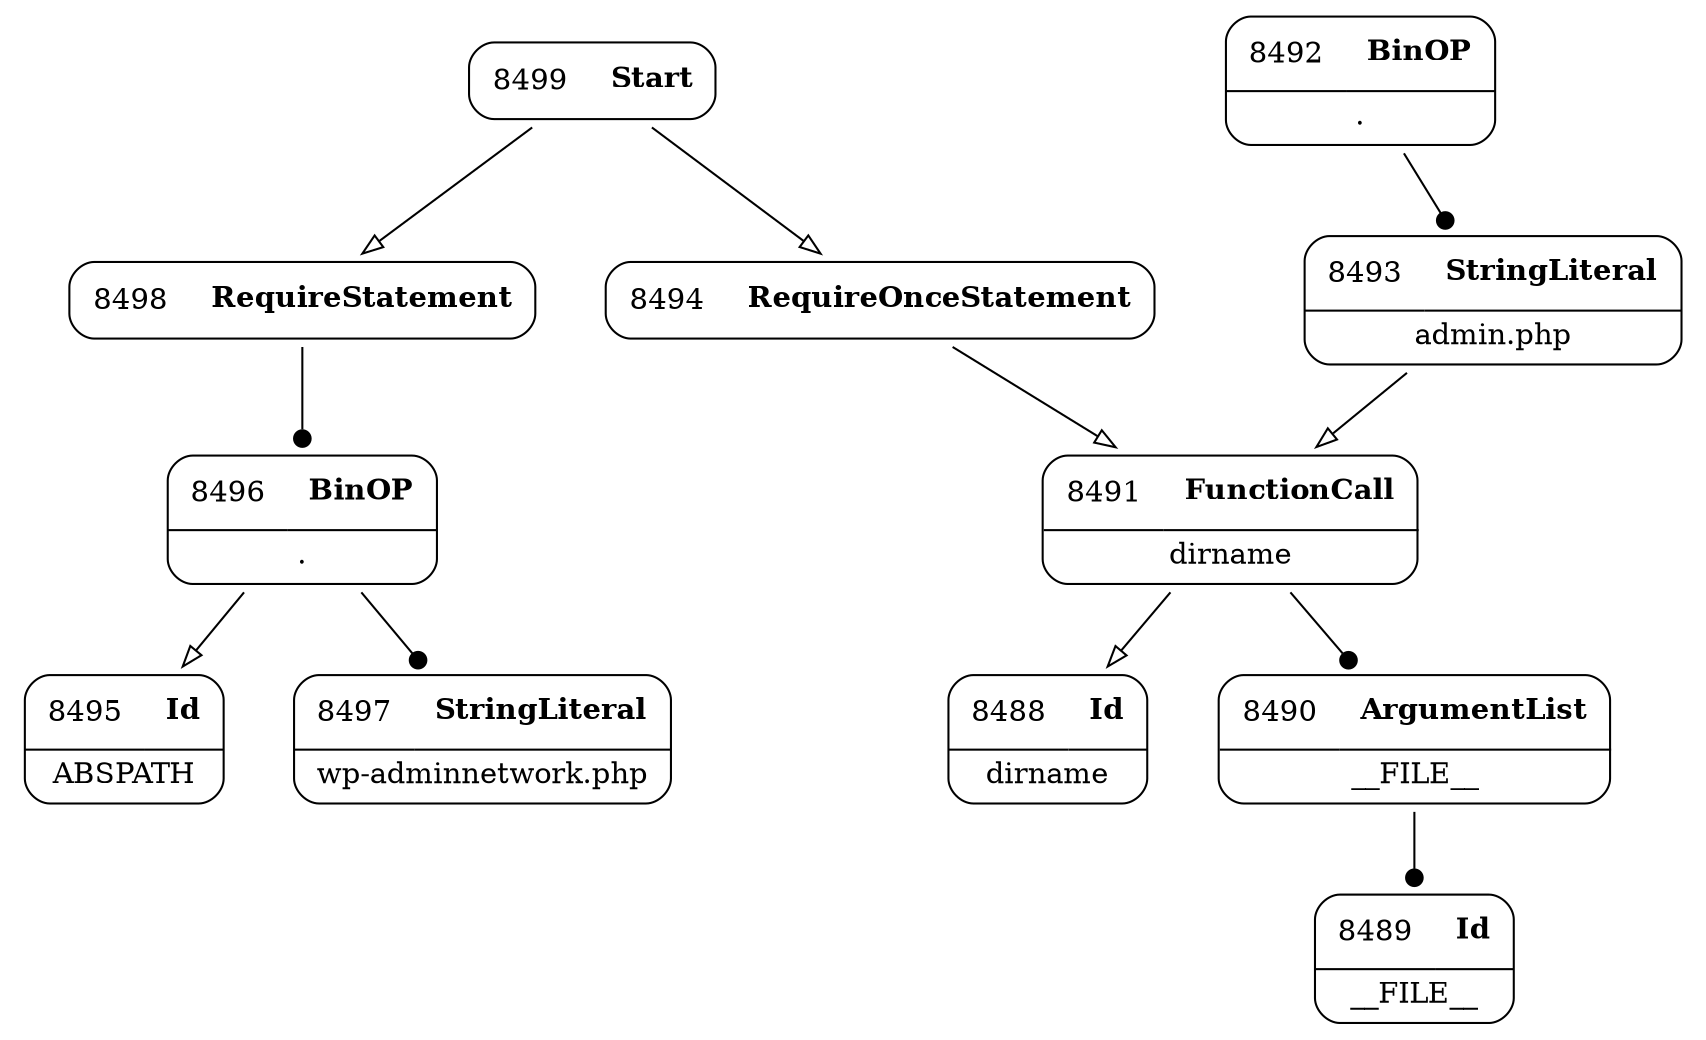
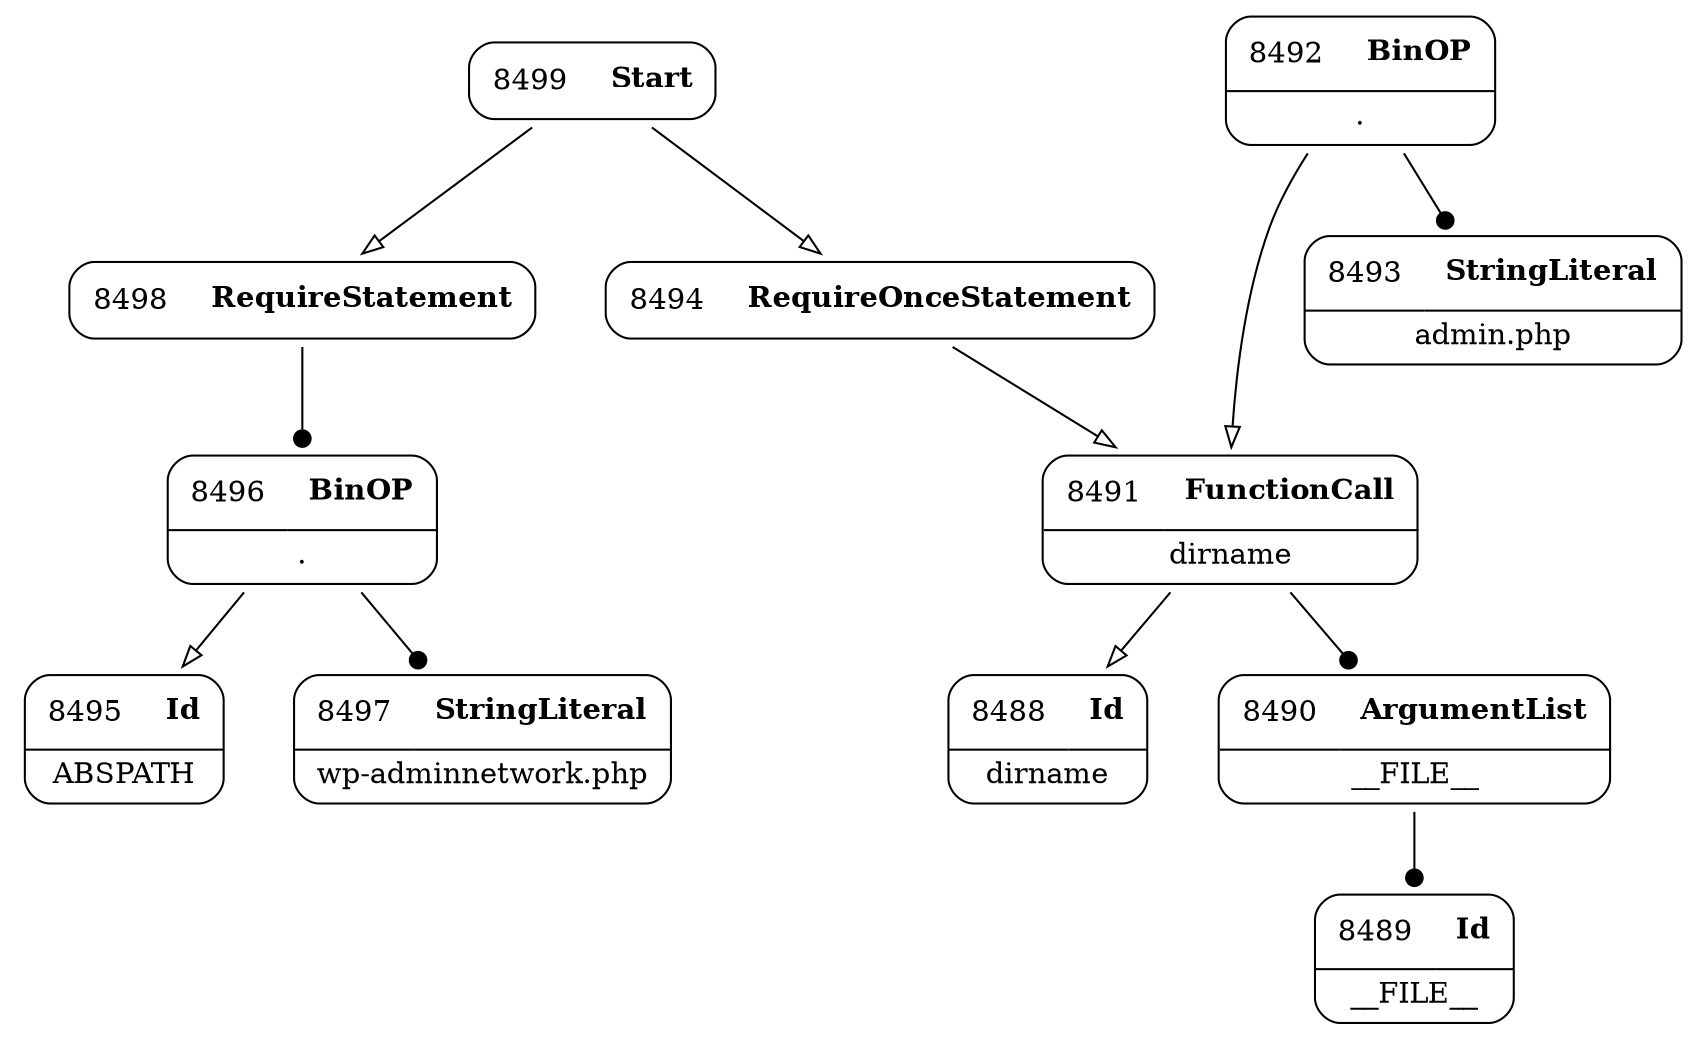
edge "8493" -> "8491": now "8492" -> "8491"
